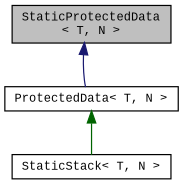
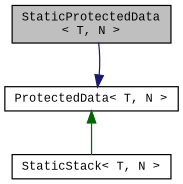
edge "ProtectedData< T, N >" -> "StaticProtectedData < T, N >": reversed
